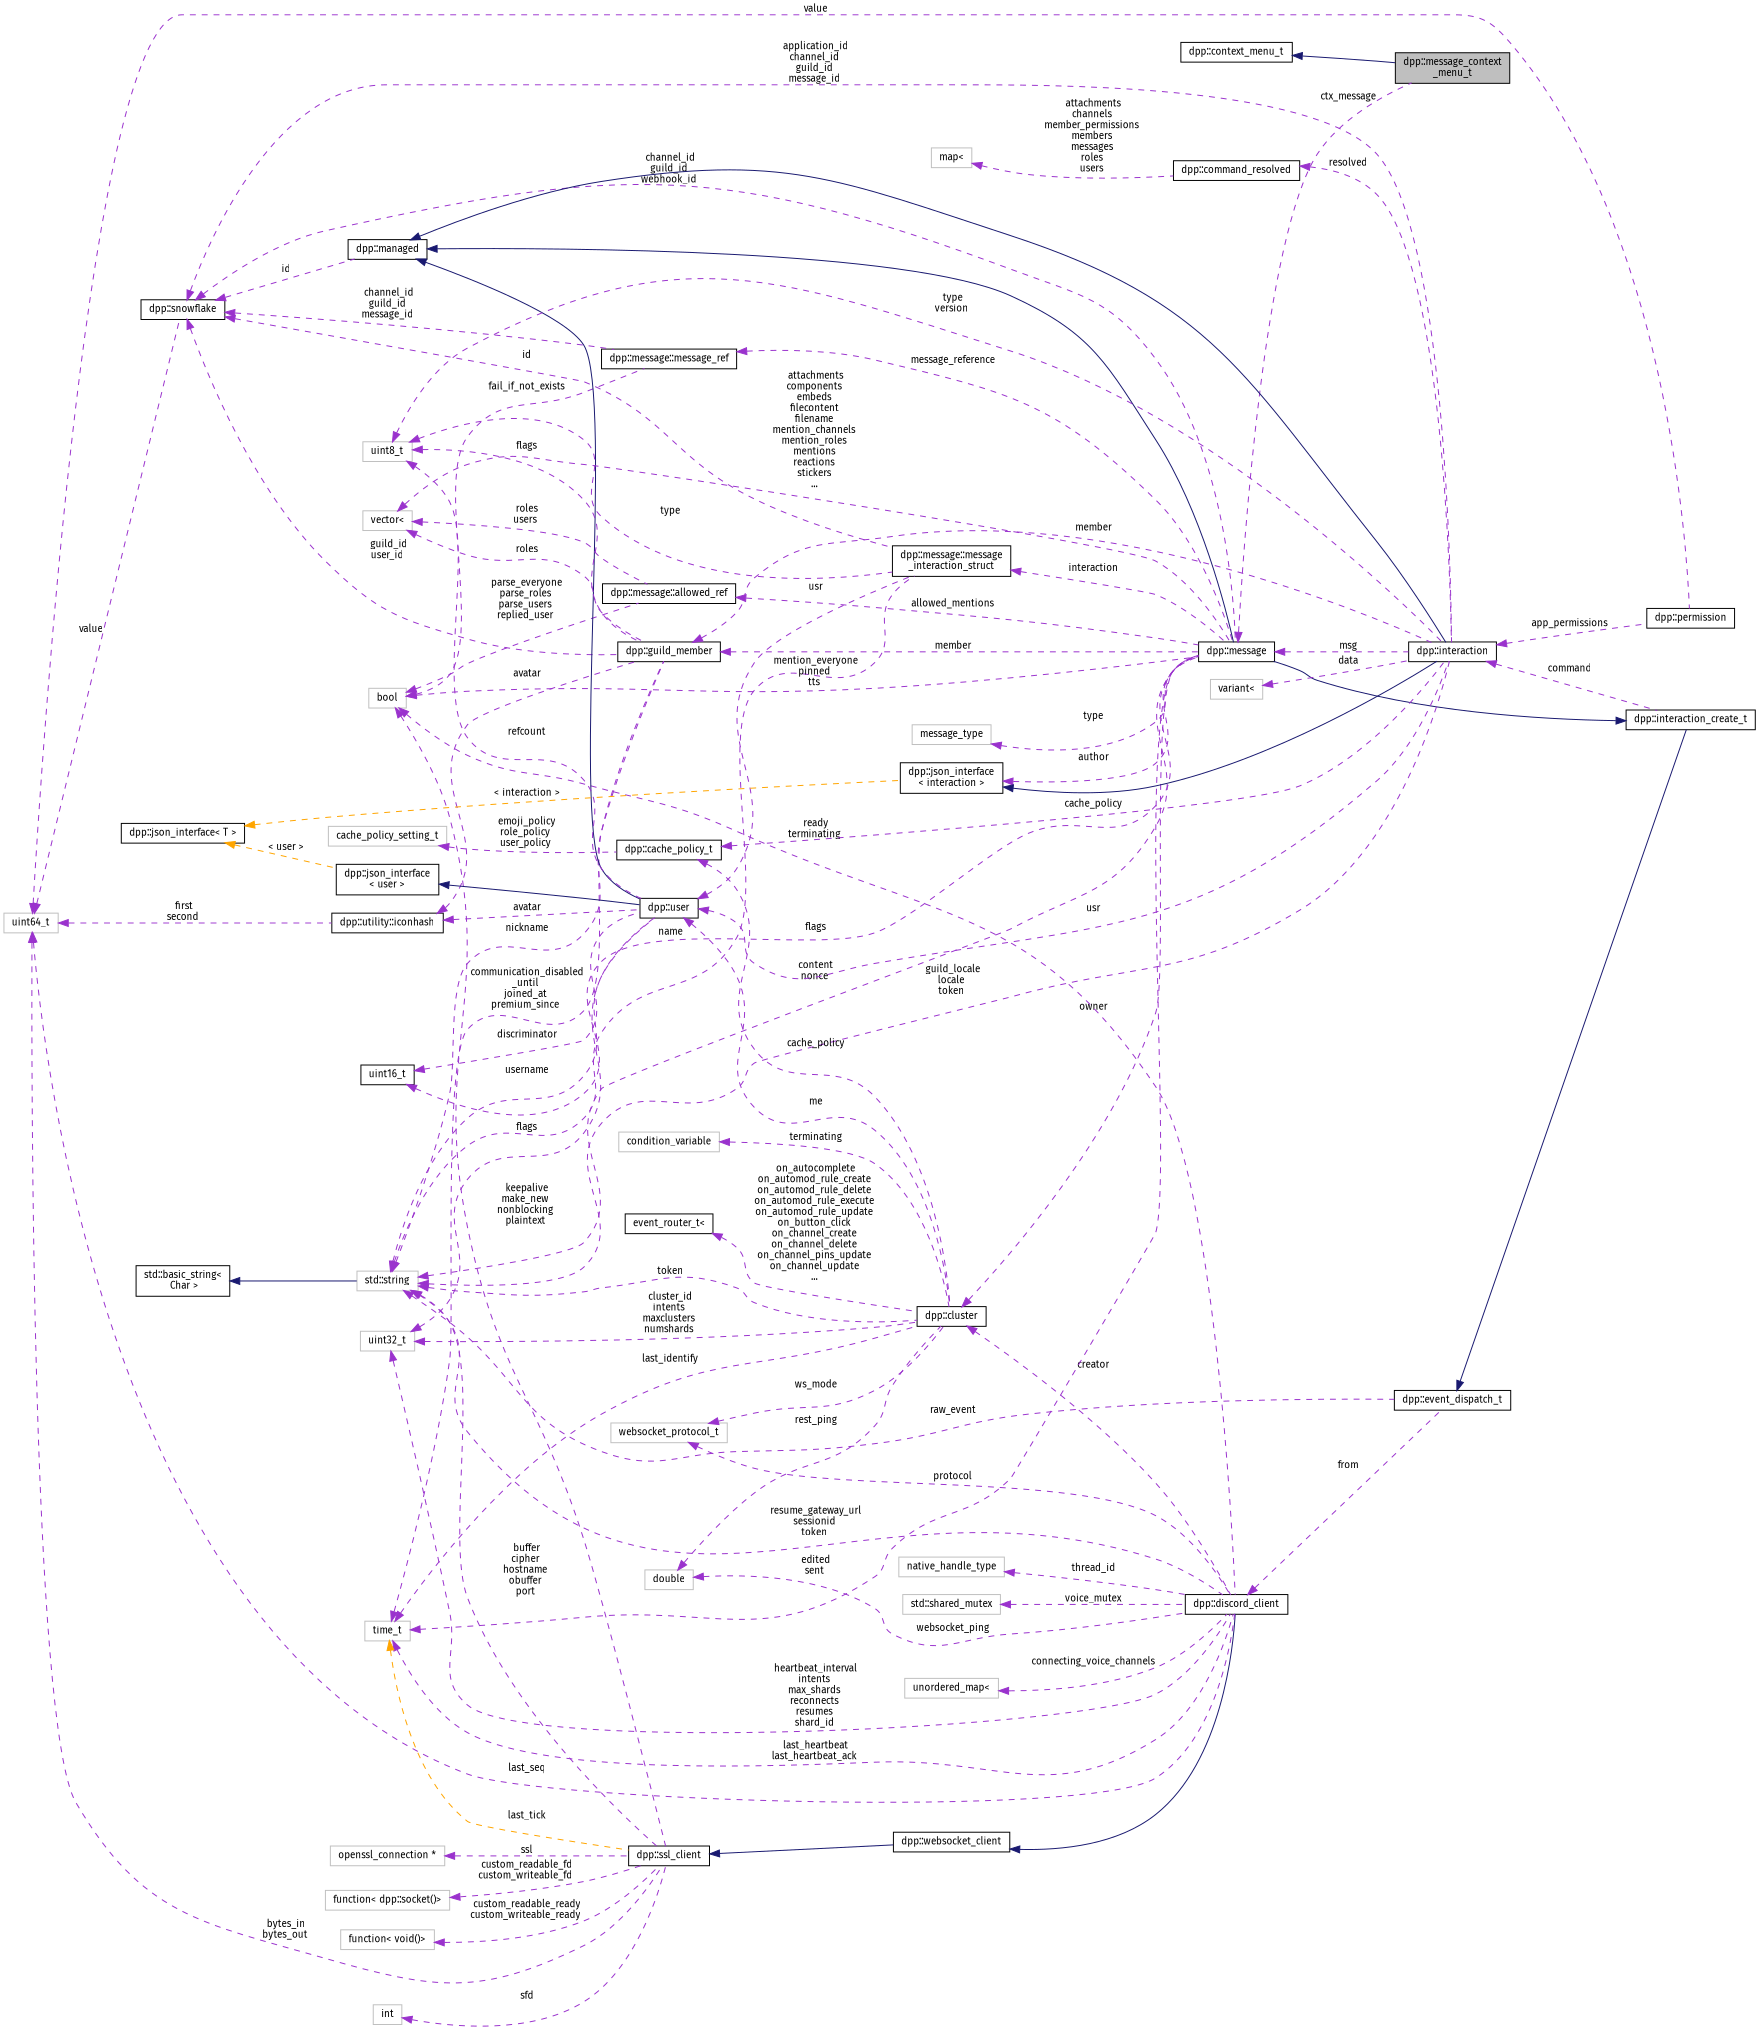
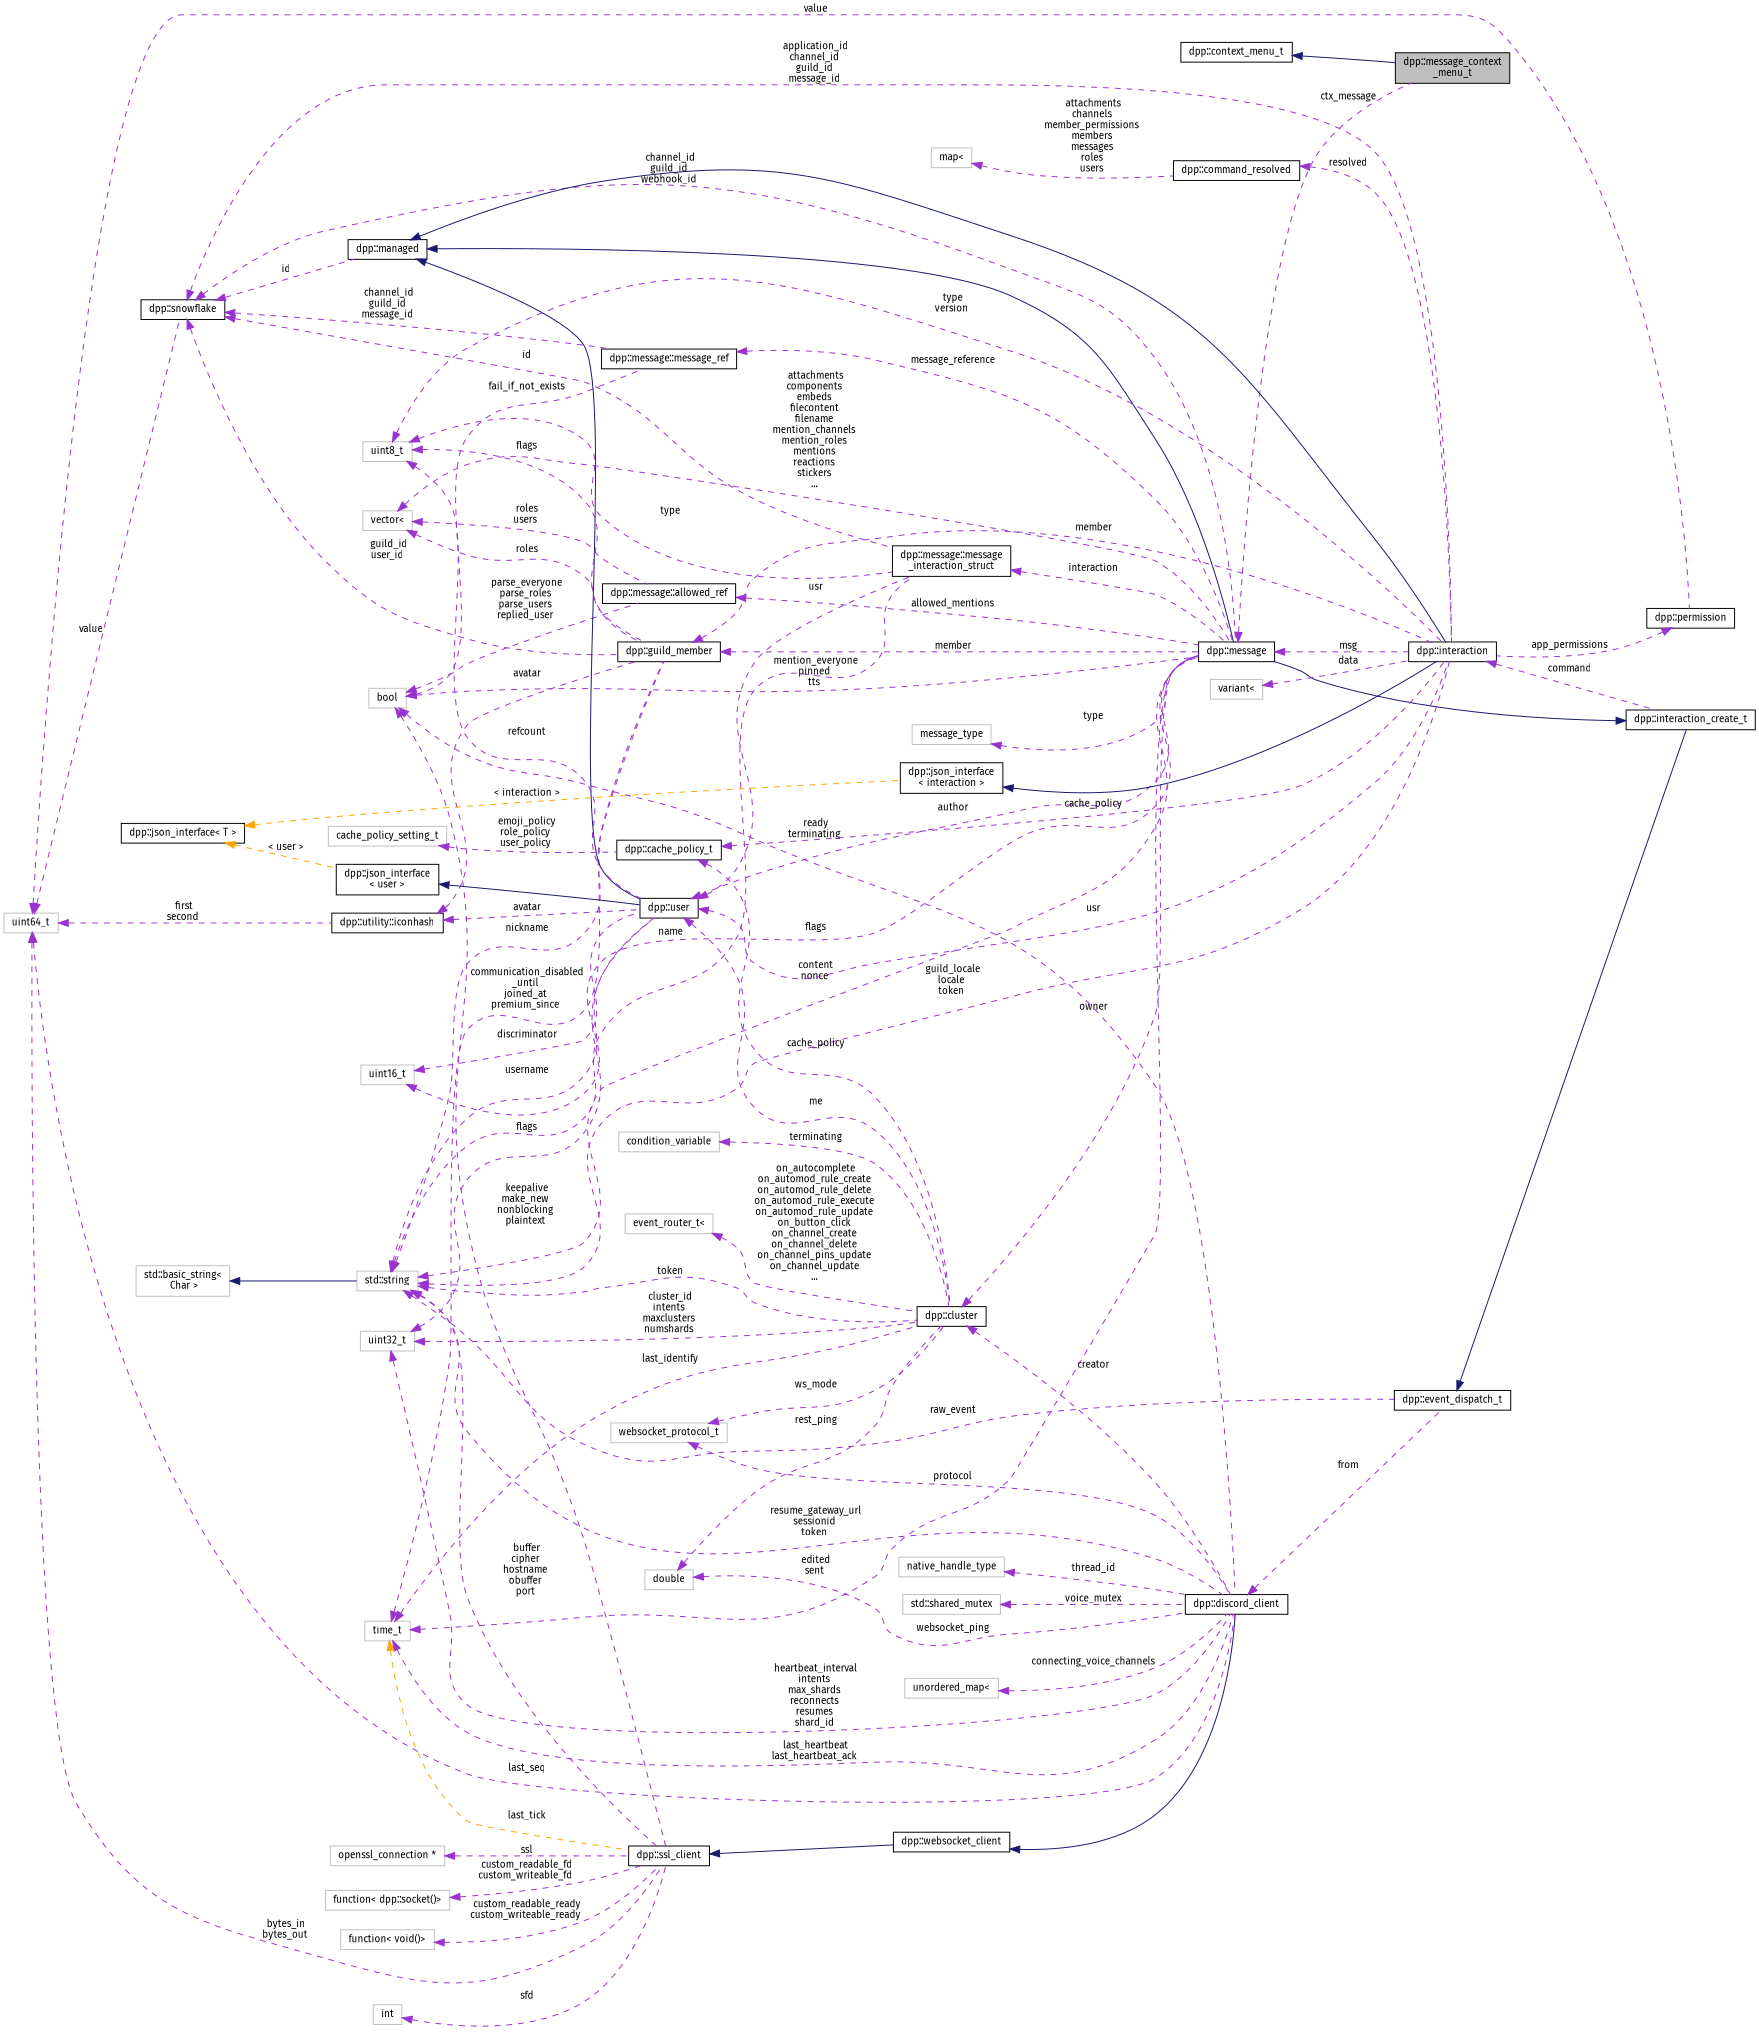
edge "dpp::permission" -> "dpp::interaction": reversed
edge "dpp::message" -> "dpp::json_interface < interaction >": now "dpp::message" -> "dpp::user"
node "uint16_t": color black -> grey75
node "event_router_t<": color black -> grey75
node "std::basic_string< Char >": color black -> grey75
